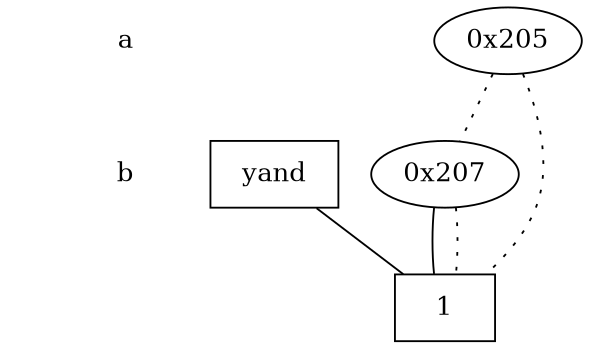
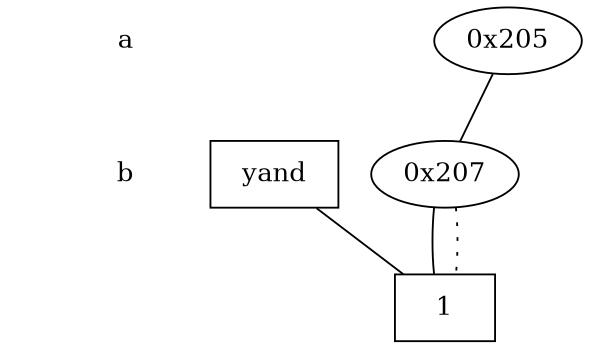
edge "0x205" -- "0x207": style dotted -> solid
edge "0x205" -- "1": removed
